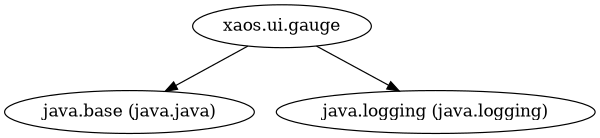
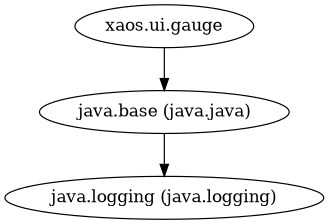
edge "xaos.ui.gauge" -> "java.logging (java.logging)": now "java.base (java.java)" -> "java.logging (java.logging)"
